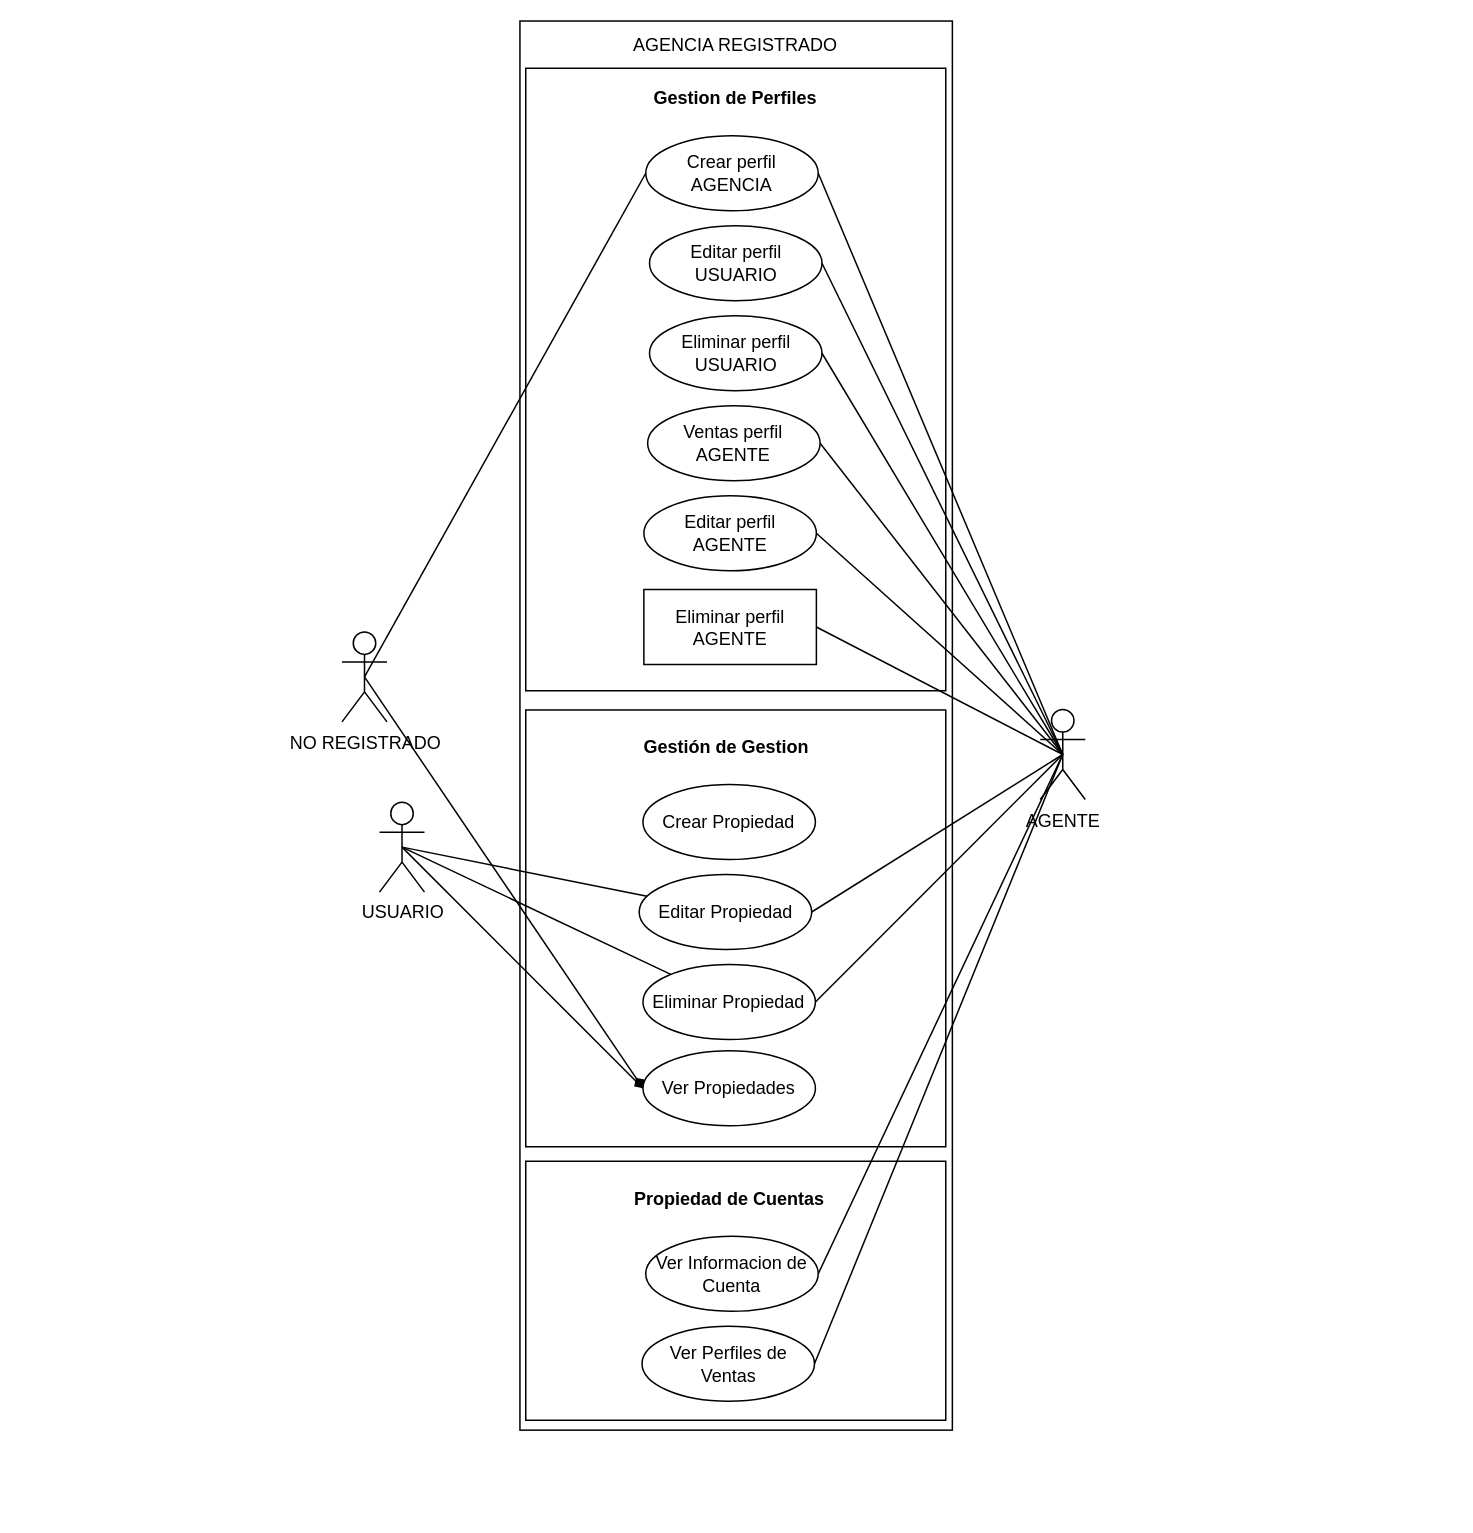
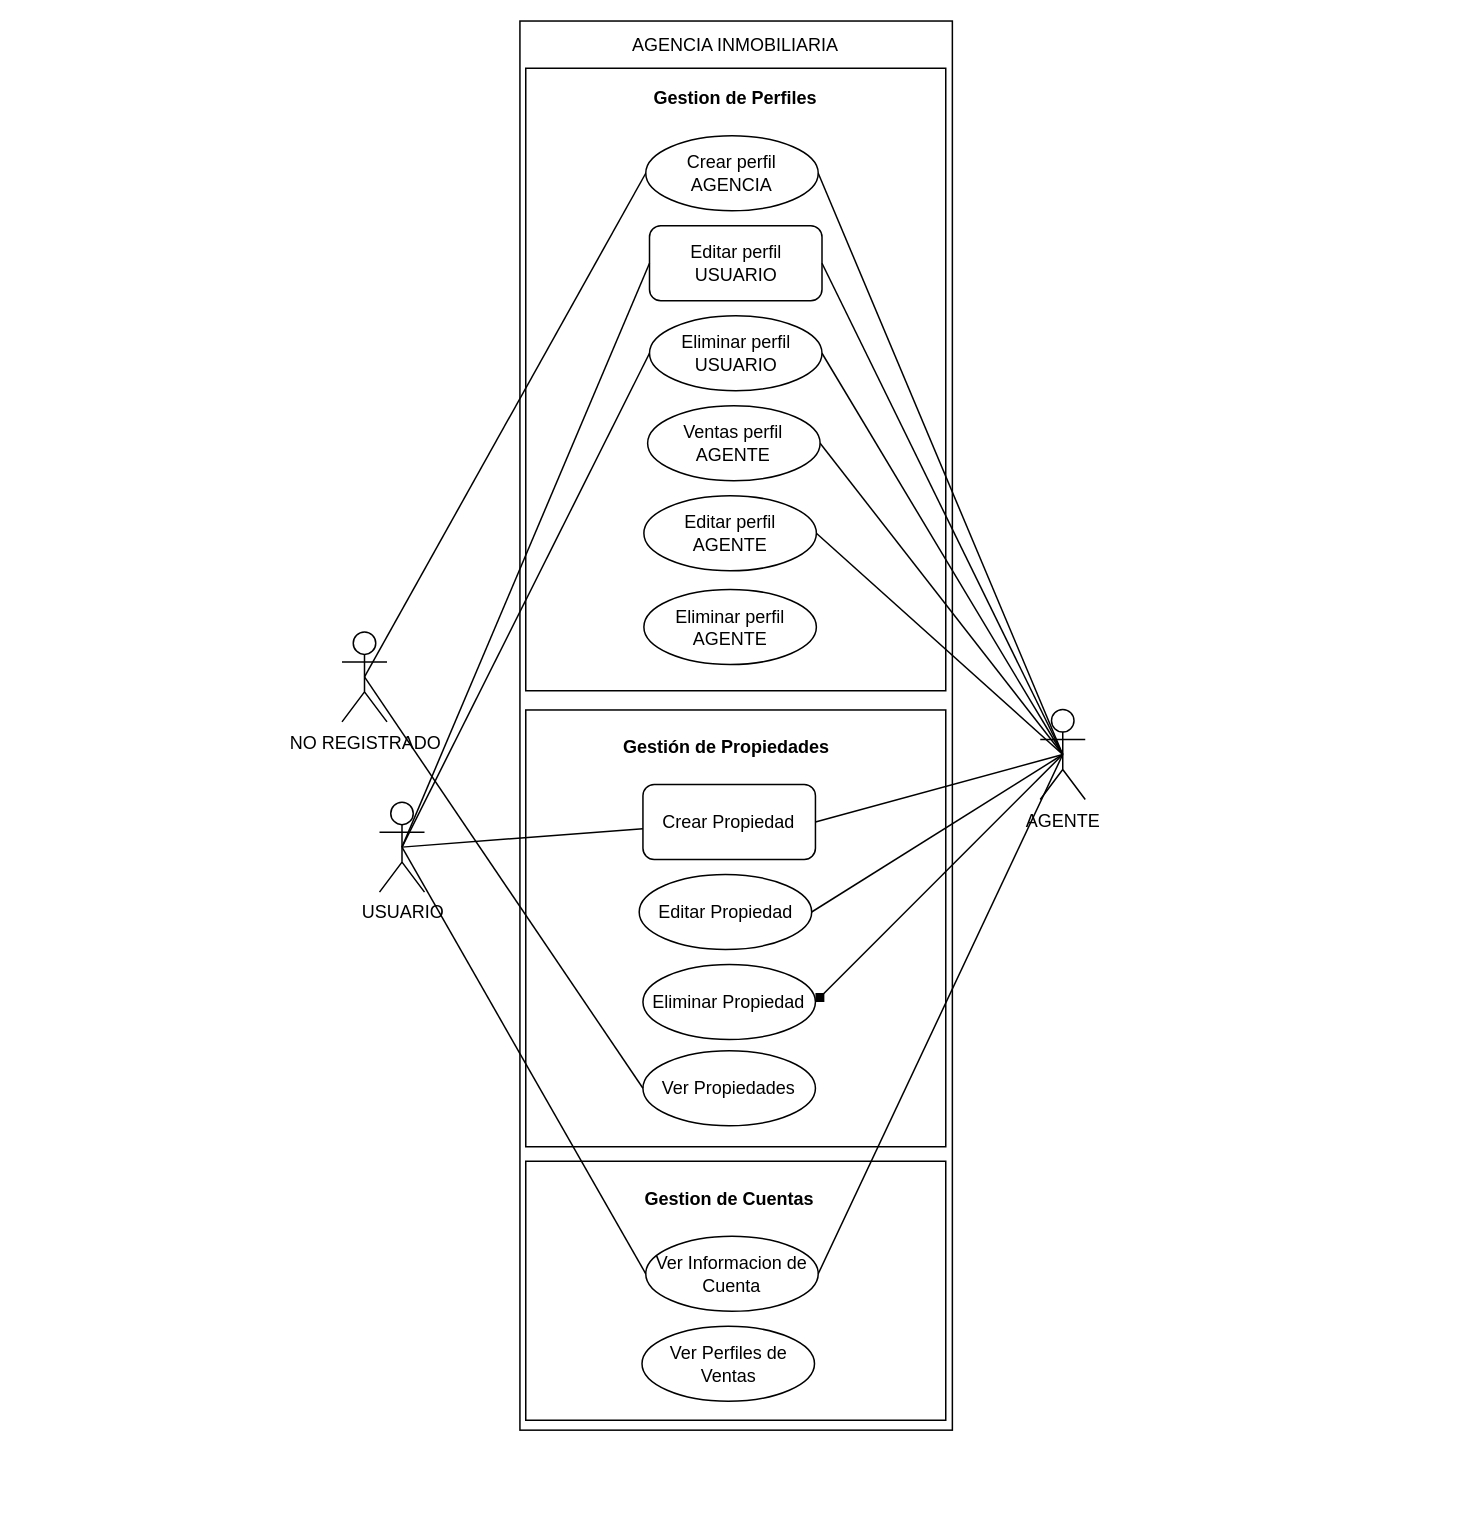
node "AGENCIA REGISTRADO": label "AGENCIA REGISTRADO" -> "AGENCIA INMOBILIARIA"
node "Editar perfil USUARIO": shape ellipse -> rounded rectangle
edge "Eliminar perfil USUARIO" -- "USUARIO": added
node "Eliminar perfil AGENTE": shape rectangle -> ellipse
edge "Eliminar perfil AGENTE" -- "AGENTE": removed
node "Gestión de Gestion": label "Gestión de Gestion" -> "Gestión de Propiedades"
edge "AGENTE" -- "Crear Propiedad": added
node "Crear Propiedad": shape ellipse -> rounded rectangle
edge "USUARIO" -- "Editar Propiedad": now "USUARIO" -- "Editar perfil USUARIO"
edge "USUARIO" -- "Eliminar Propiedad": now "USUARIO" -- "Ver Informacion de Cuenta"
edge "USUARIO" -- "Ver Propiedades": now "USUARIO" -- "Crear Propiedad"
edge "AGENTE" -- "Eliminar Propiedad": arrowhead none -> diamond
edge "NO REGISTRADO" -> "Ver Propiedades": arrowhead diamond -> none
edge "AGENTE" -- "Ver Perfiles de Ventas": removed
node "Propiedad de Cuentas": label "Propiedad de Cuentas" -> "Gestion de Cuentas"
